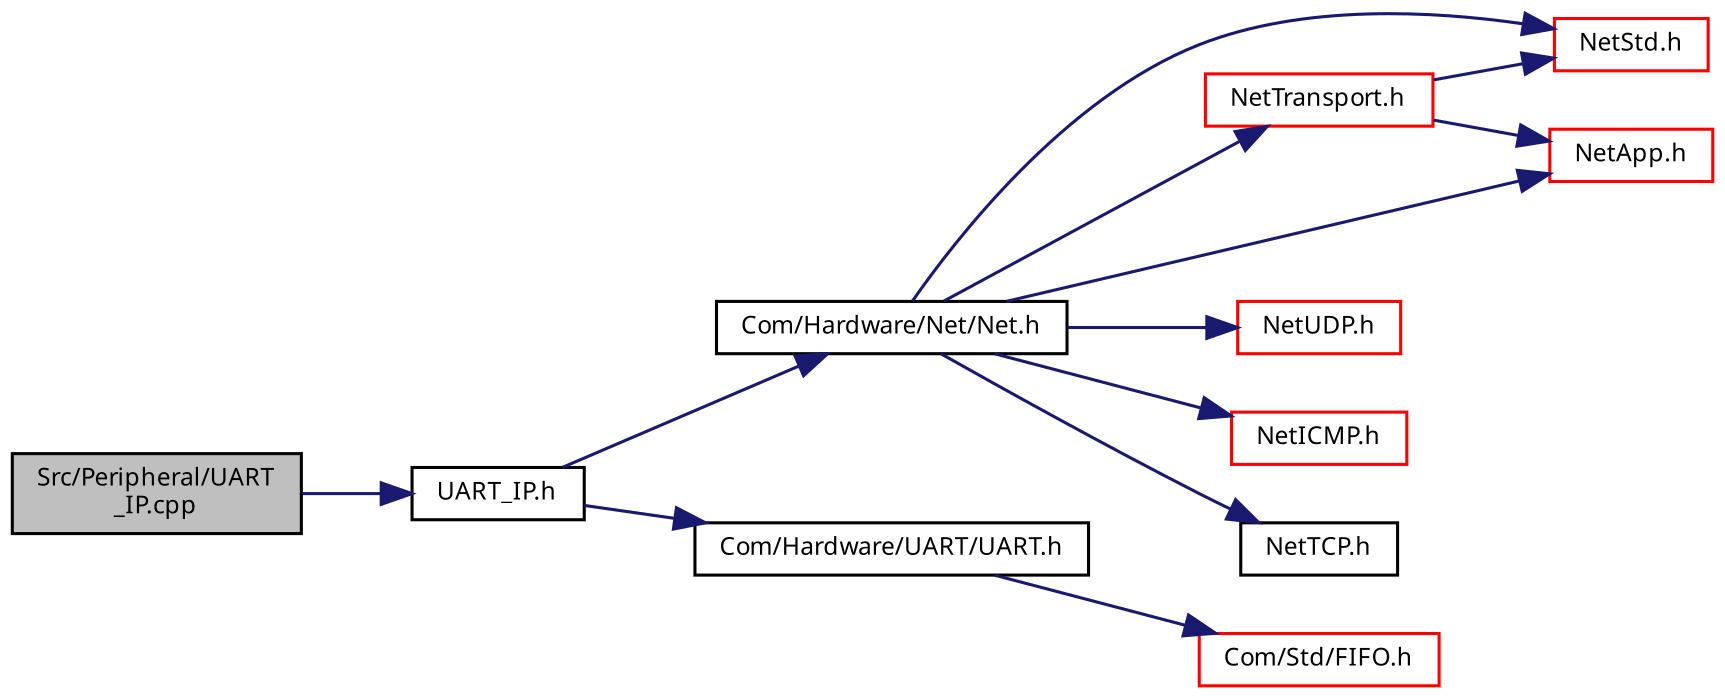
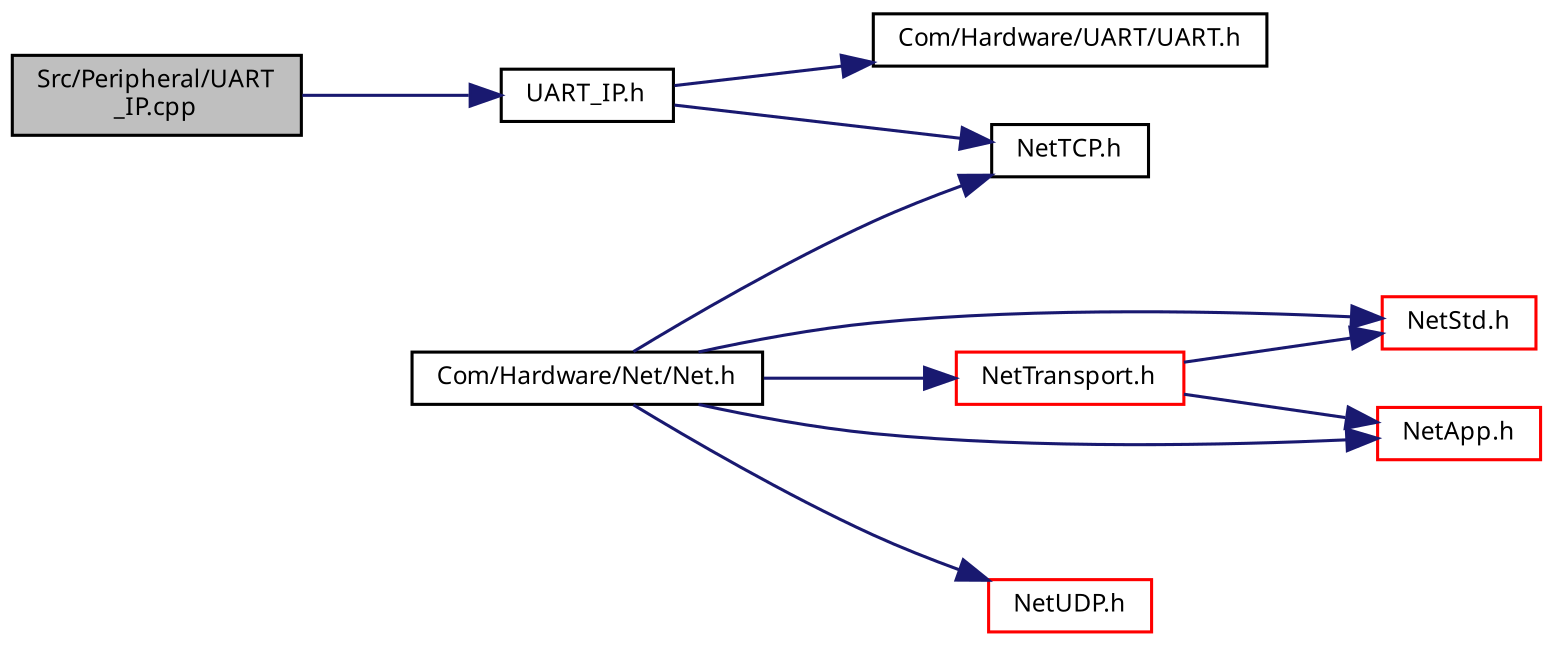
edge "UART_IP.h" -> "Com/Hardware/Net/Net.h": now "UART_IP.h" -> "NetTCP.h"
node "NetICMP.h": removed
node "Com/Std/FIFO.h": removed
